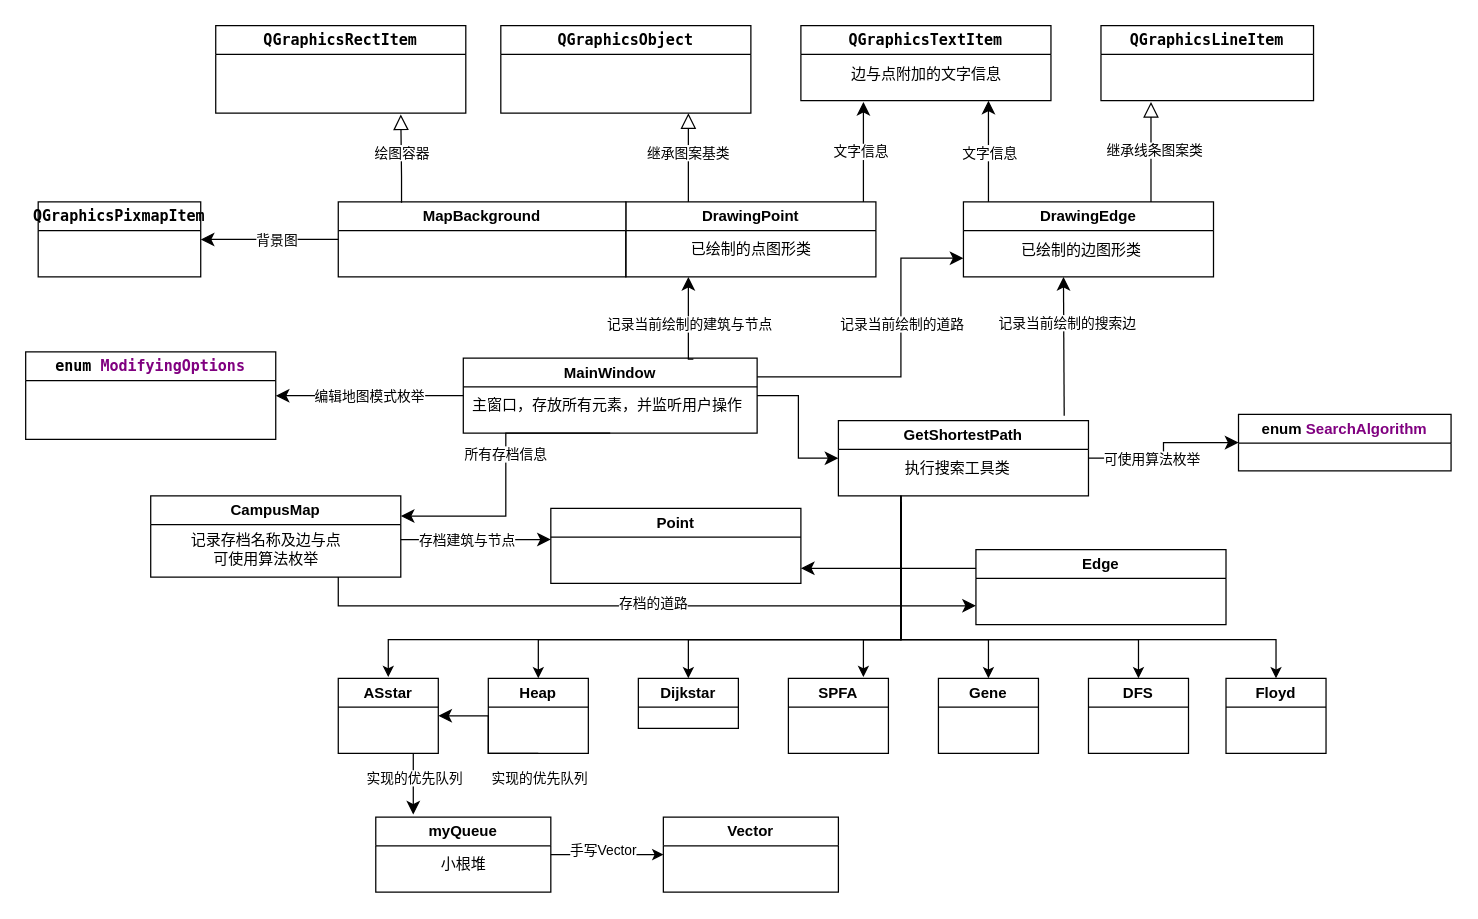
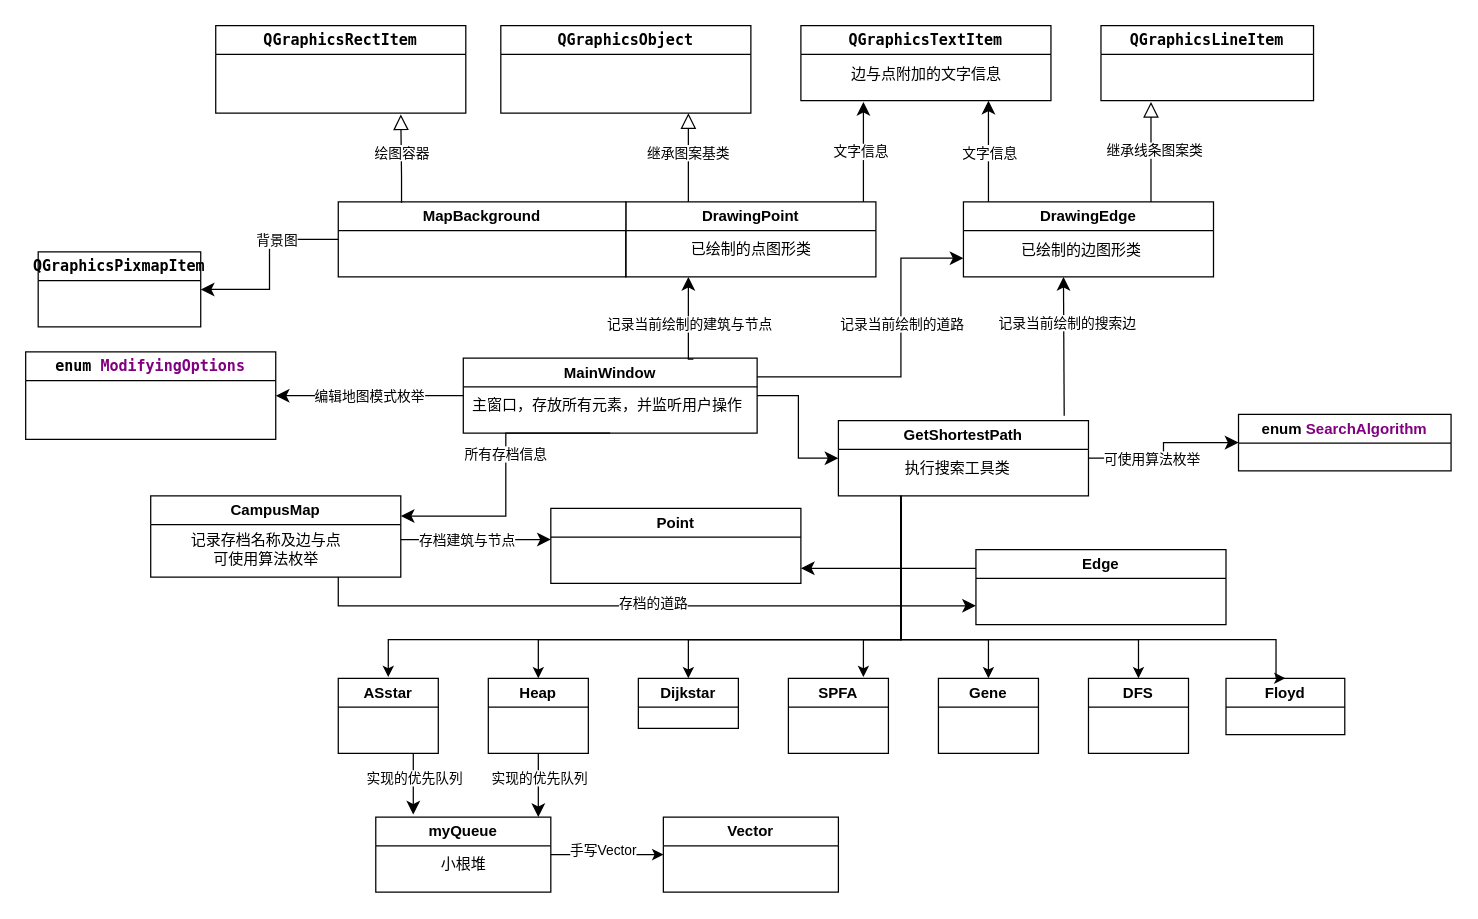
node "QGraphicsPixmapItem": moved (119, 239) -> (119, 289)
edge "Heap" -> "ASstar": now "Heap" -> "myQueue"
node "Floyd": size 100x75 -> 119x56
